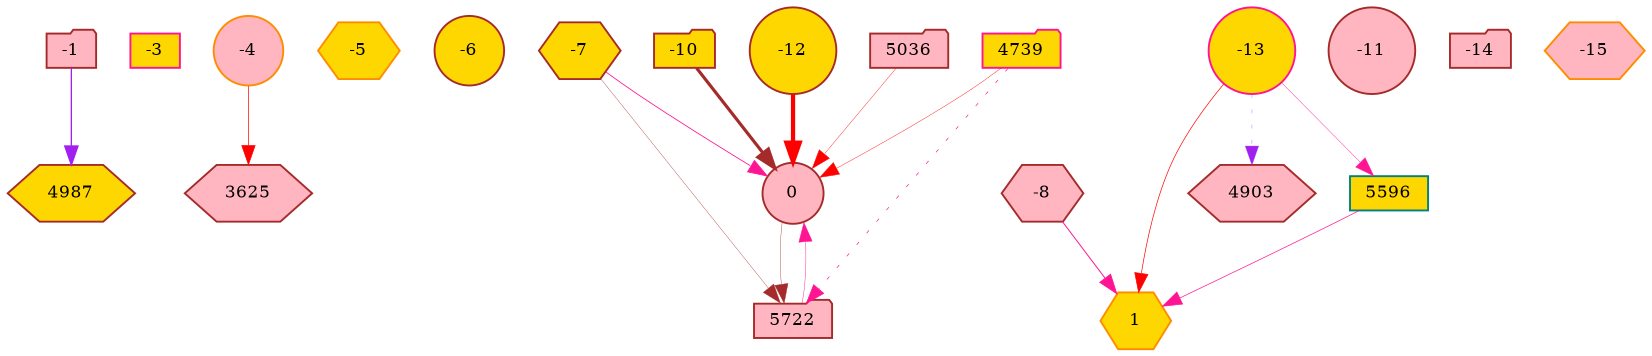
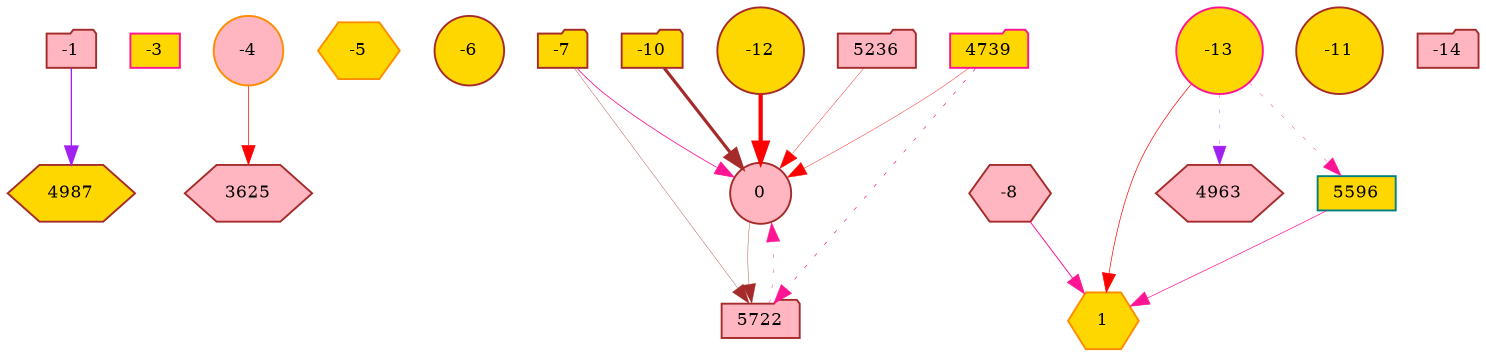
node "-7": shape hexagon -> folder
node "5036": label "5036" -> "5236"
node "-11": fillcolor lightpink -> gold
node "-15": removed
edge "-13" -> "5596": style solid -> dotted
node "4903": label "4903" -> "4963"
edge "5722" -> "0": style solid -> dotted
